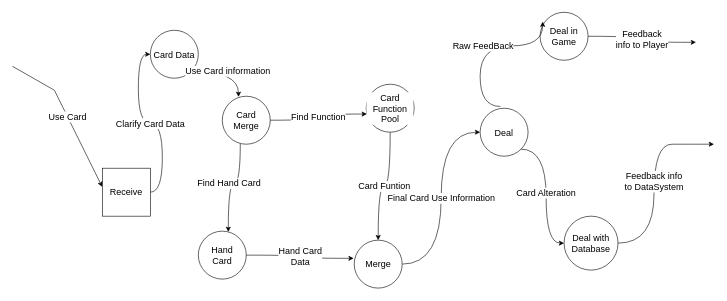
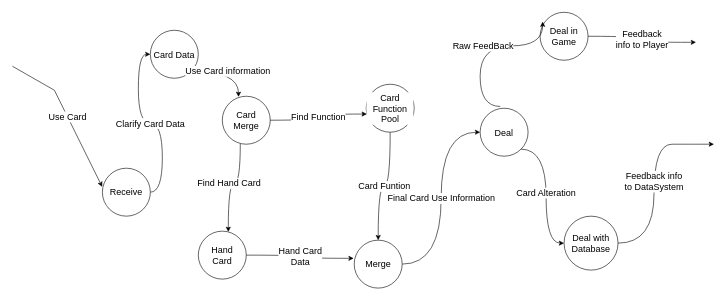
node "Receive": shape rectangle -> ellipse
